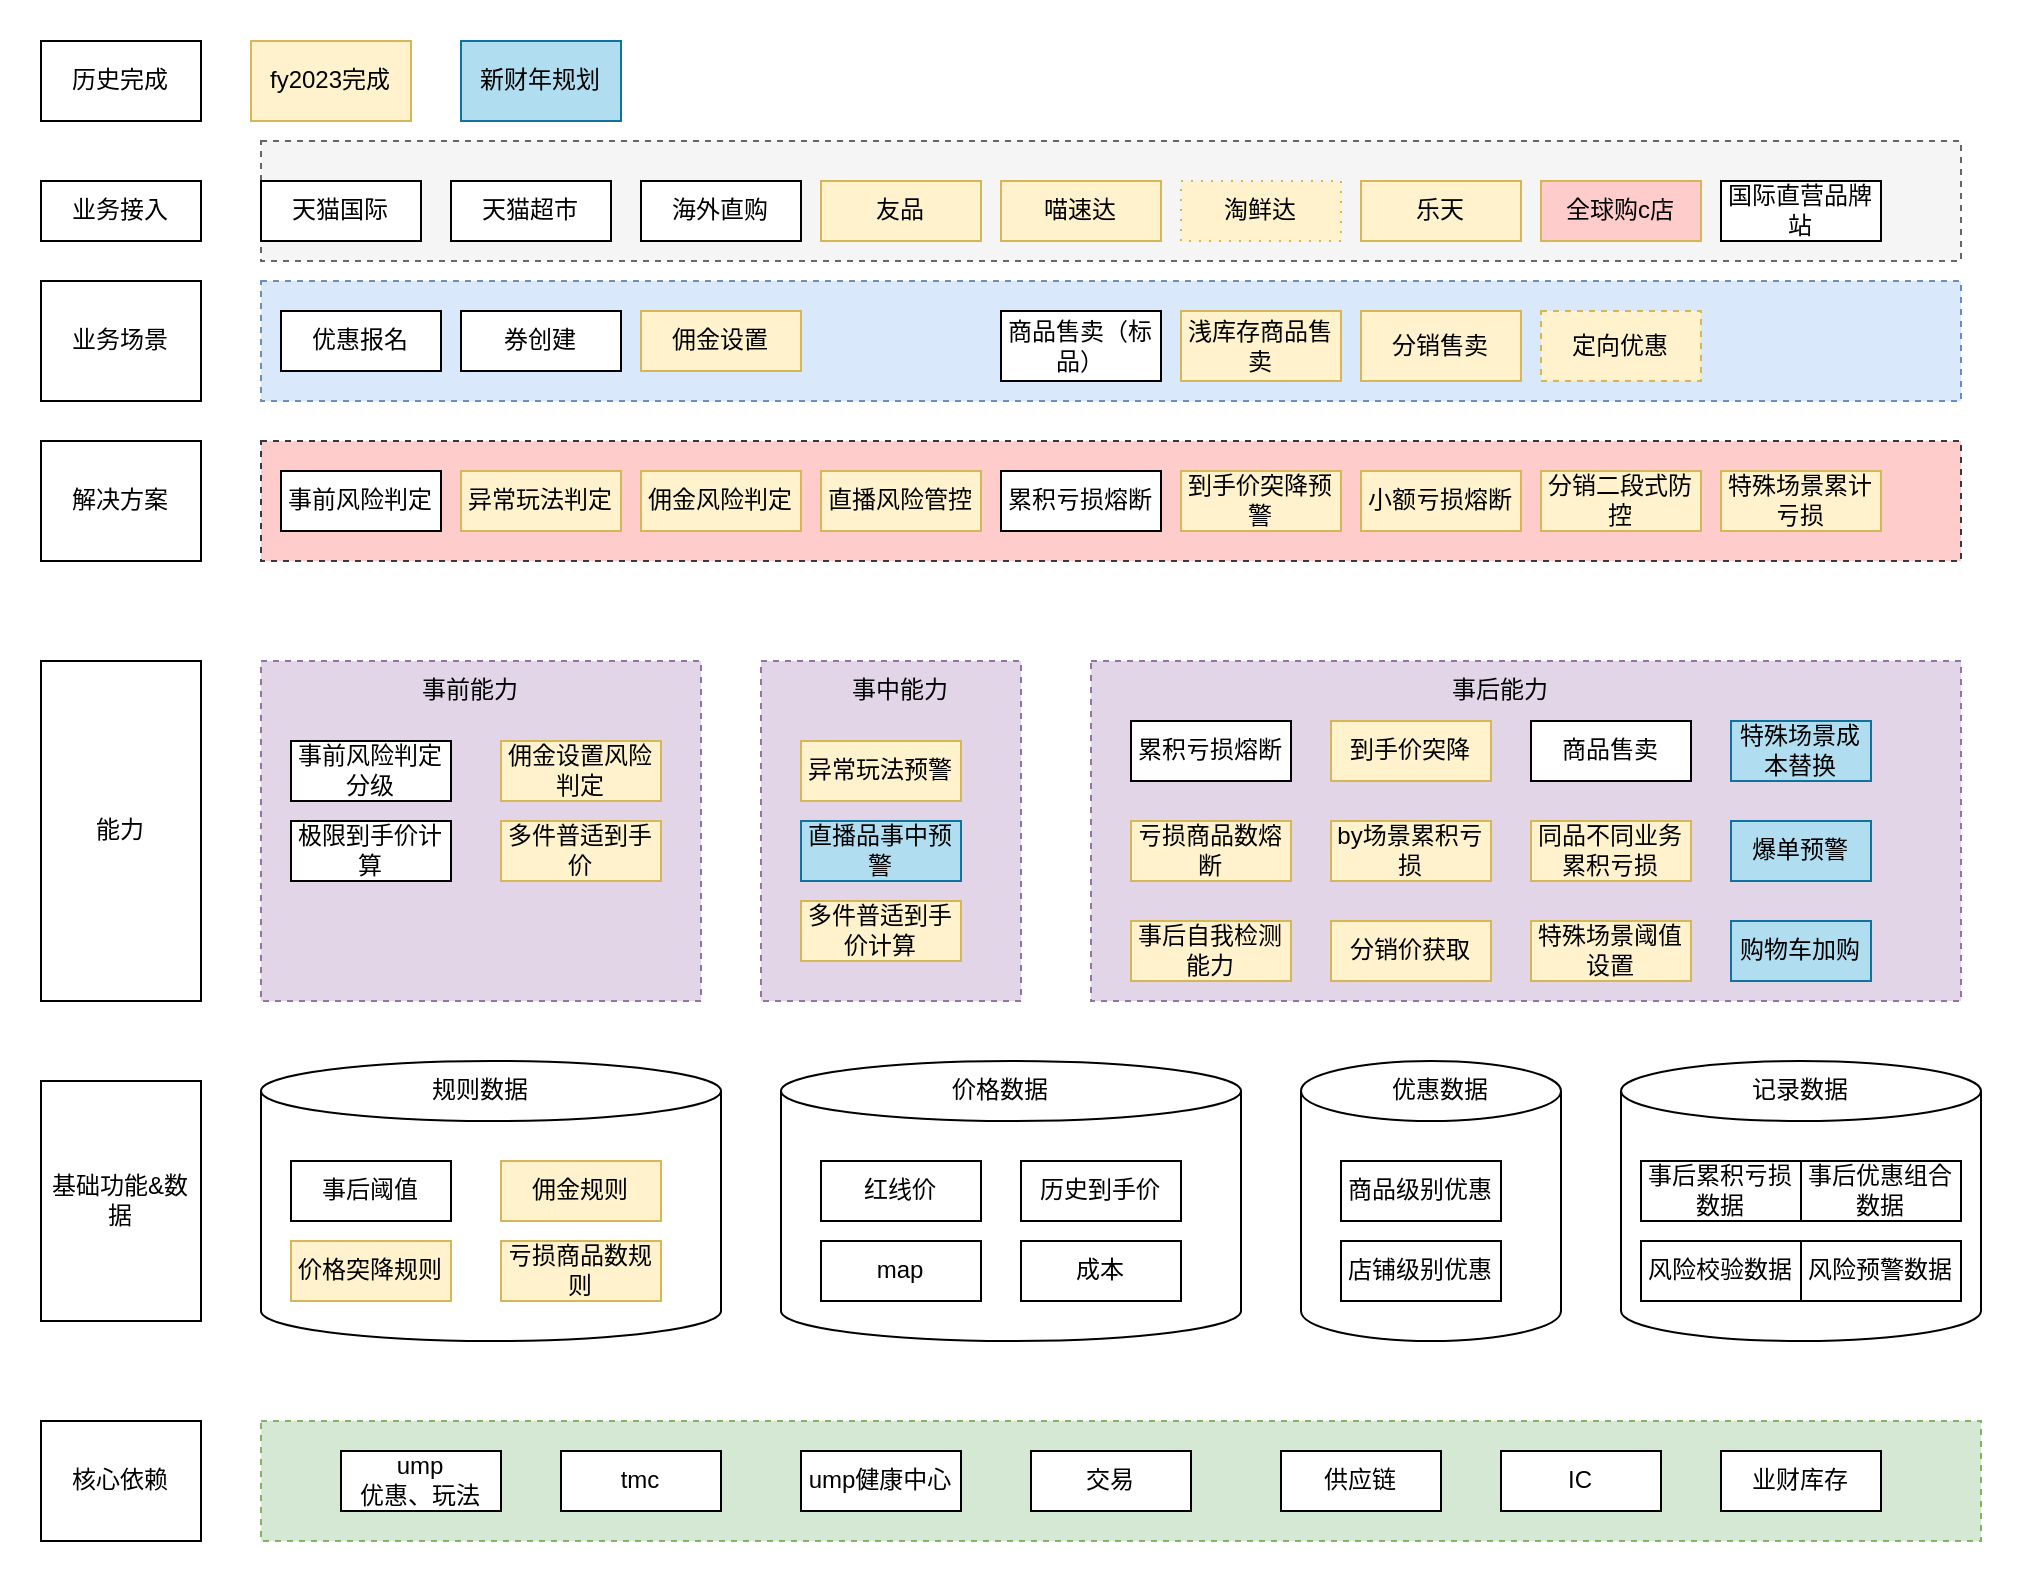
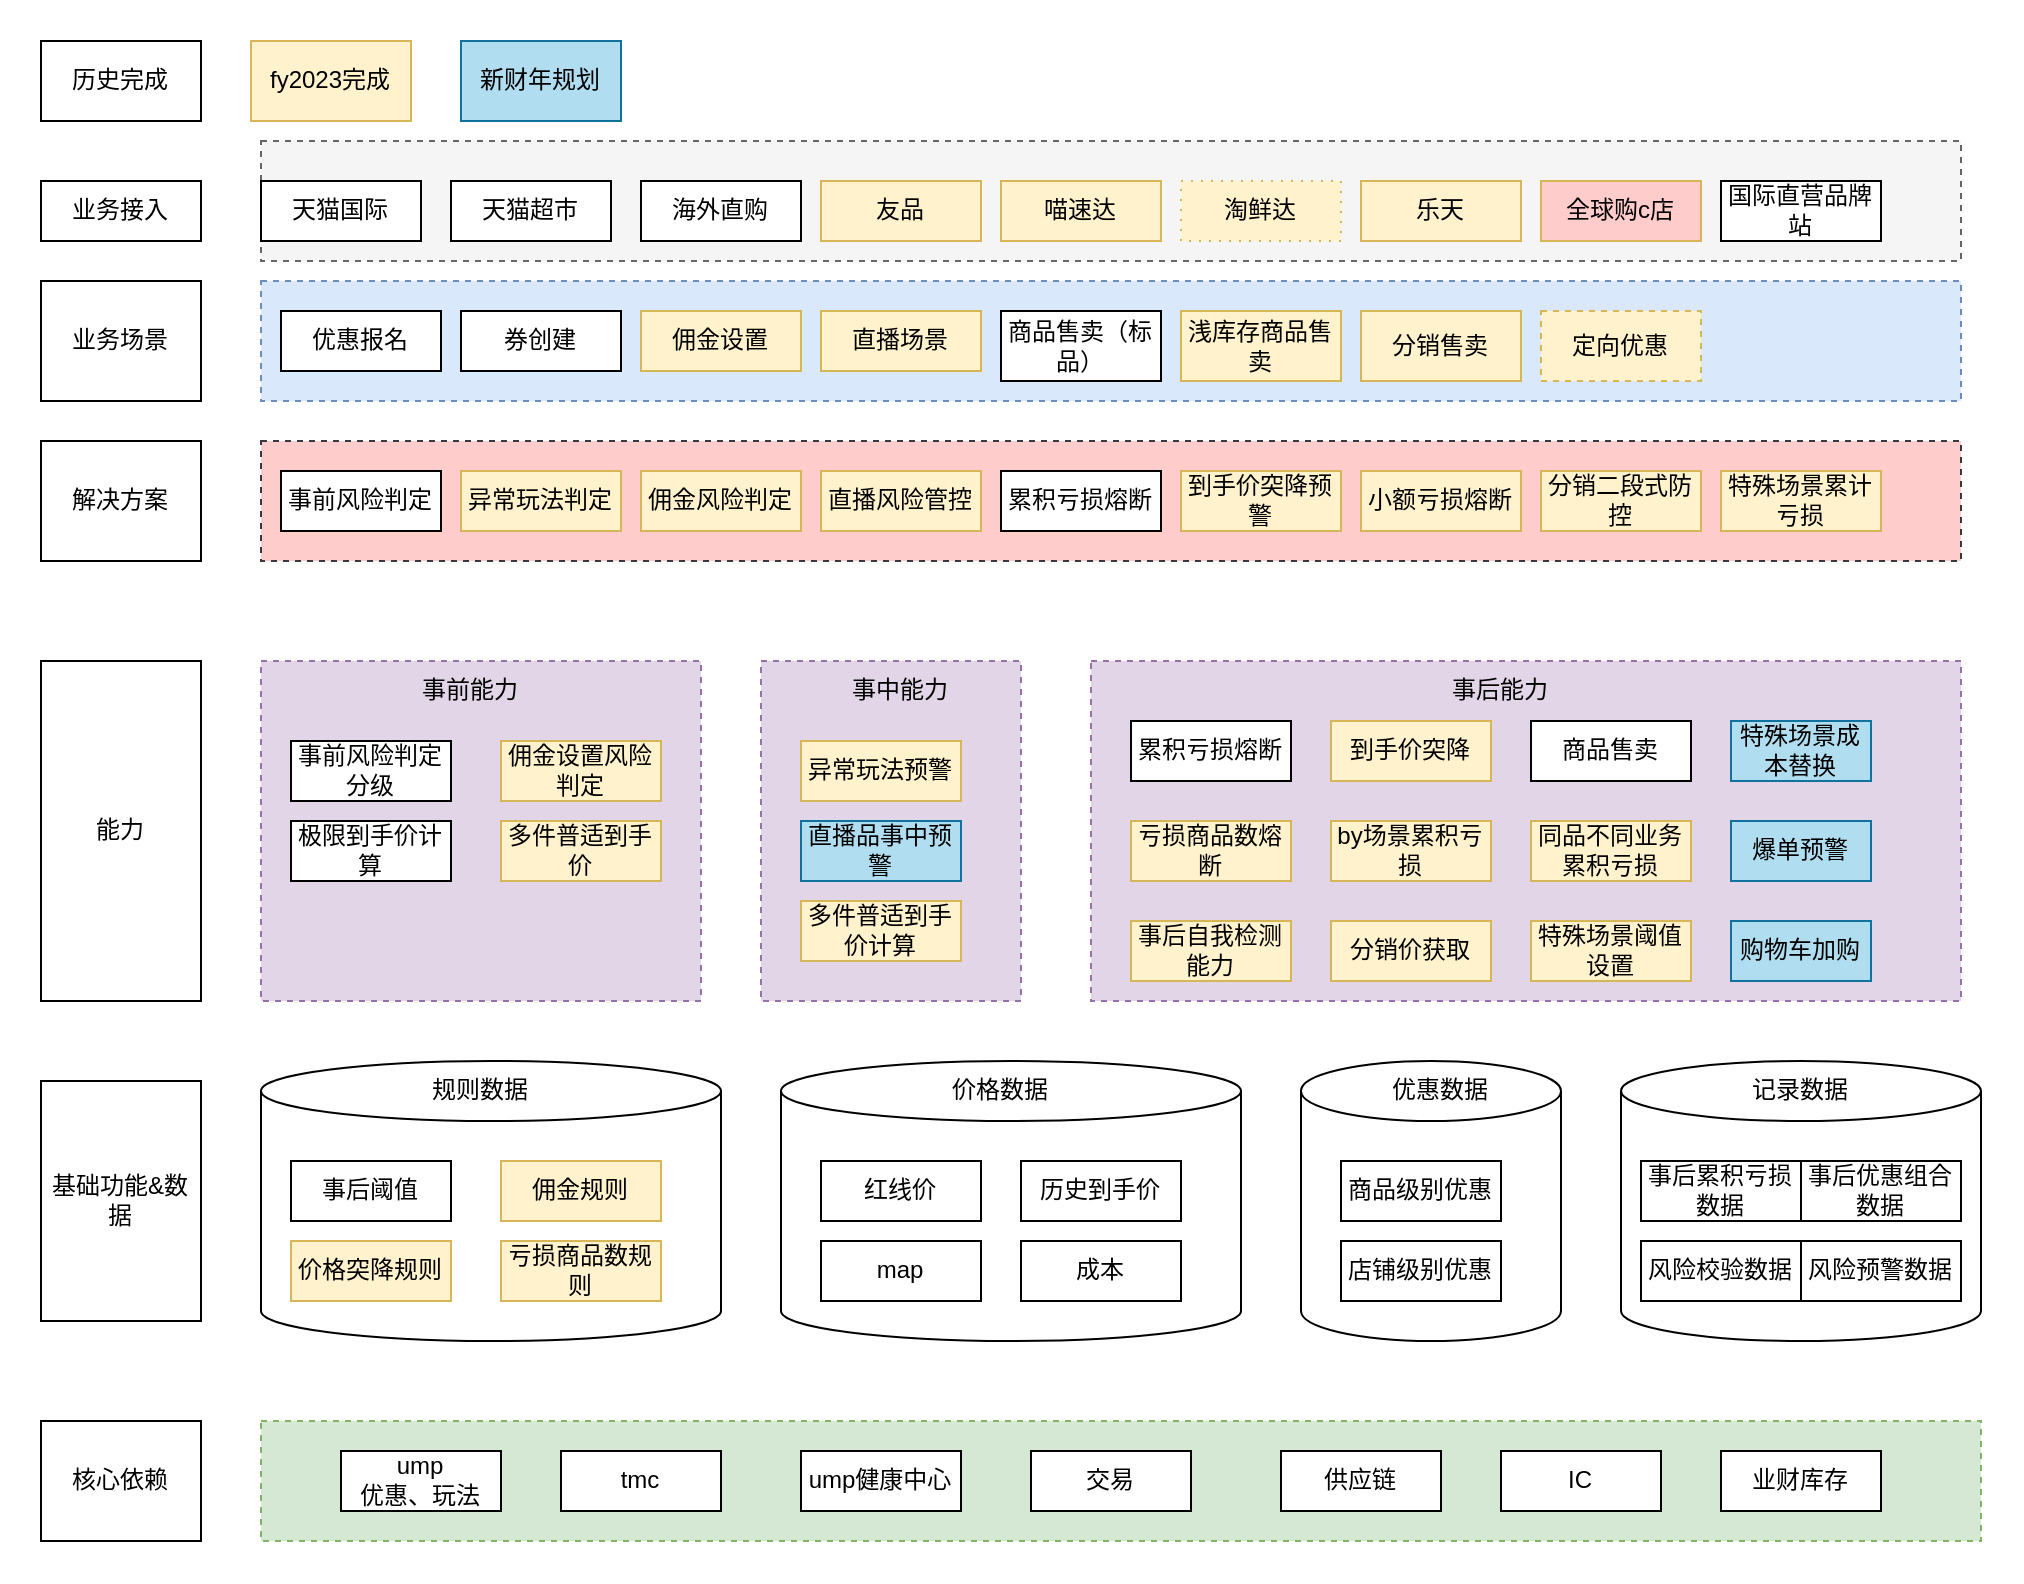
node "直播场景": added
